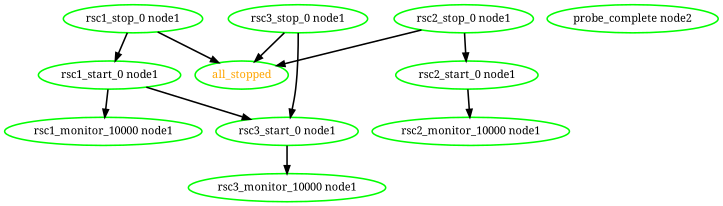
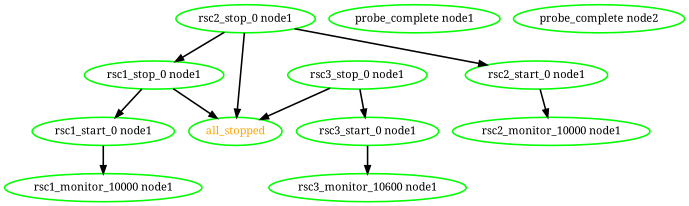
node "probe_complete node1": added
edge "rsc2_stop_0 node1" -> "rsc1_stop_0 node1": added
edge "rsc1_start_0 node1" -> "rsc3_start_0 node1": removed
node "rsc3_monitor_10000 node1": label "rsc3_monitor_10000 node1" -> "rsc3_monitor_10600 node1"
